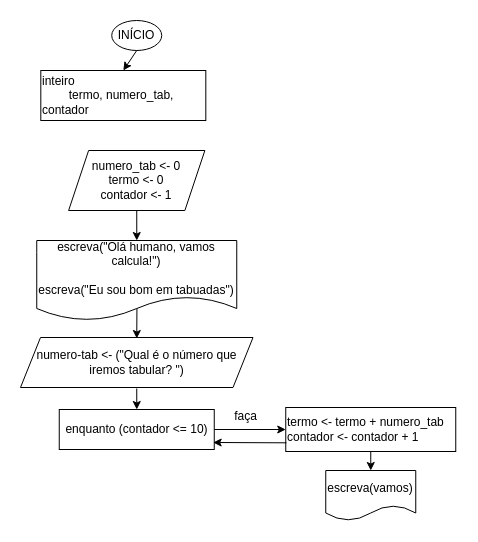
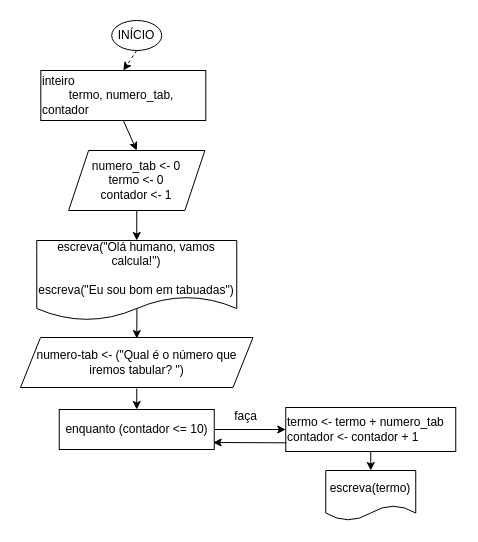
edge "INÍCIO" -> "inteiro termo, numero_tab, contador": style solid -> dashed
edge "inteiro termo, numero_tab, contador" -> "numero_tab <- 0 termo <- 0 contador <- 1": added
node "escreva(vamos)": label "escreva(vamos)" -> "escreva(termo)"
